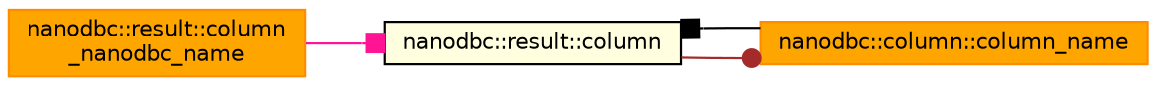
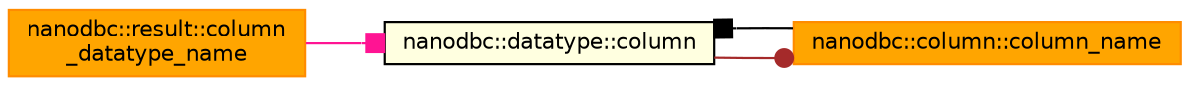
node "nanodbc::result::column _nanodbc_name": label "nanodbc::result::column _nanodbc_name" -> "nanodbc::result::column _datatype_name"
node "nanodbc::result::column": label "nanodbc::result::column" -> "nanodbc::datatype::column"
